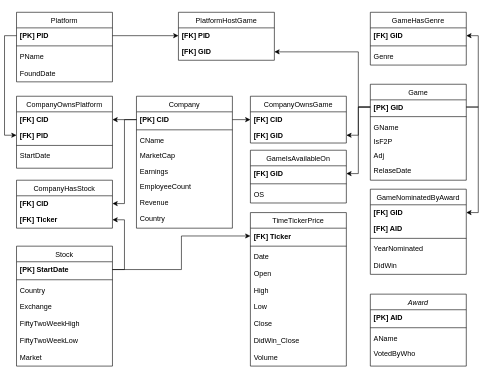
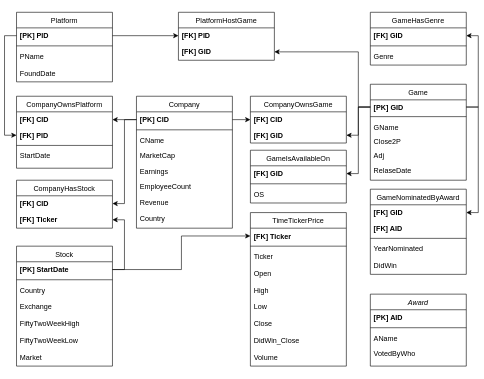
node "IsF2P": label "IsF2P" -> "Close2P"
node "Date": label "Date" -> "Ticker"
